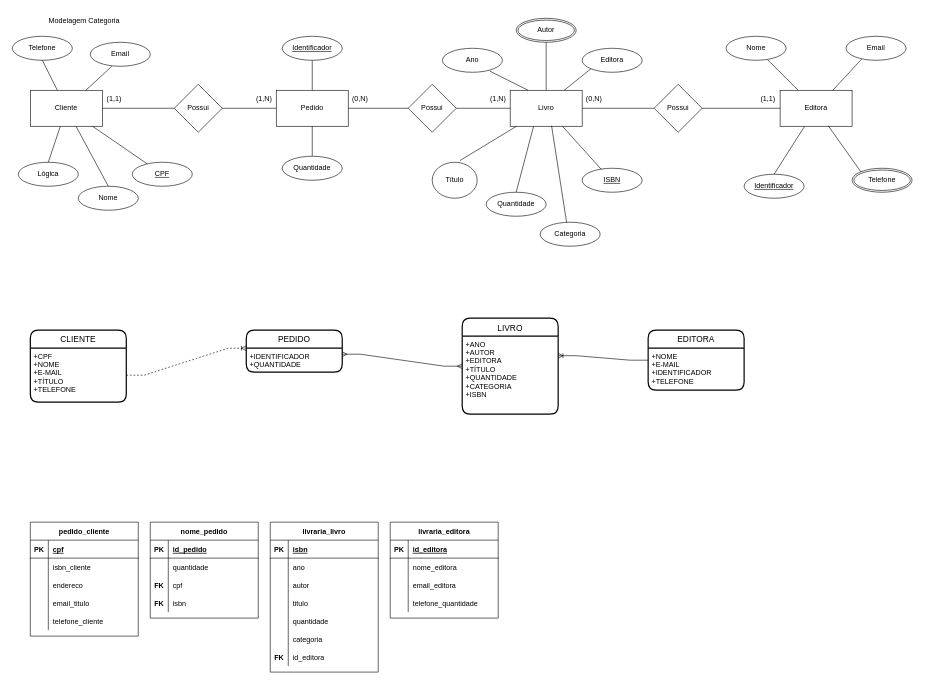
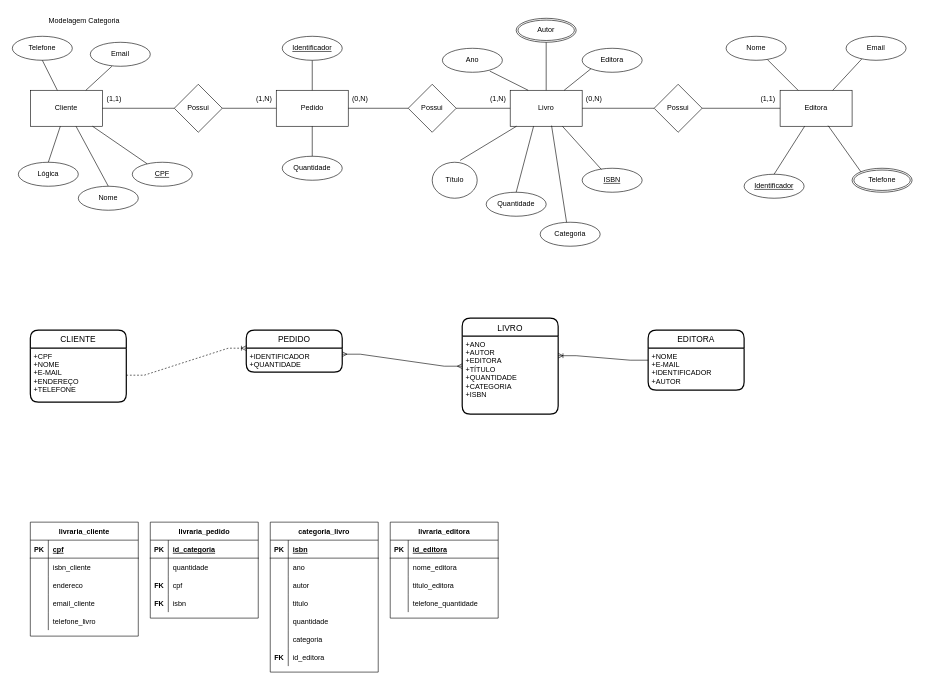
node "+CPF +NOME +E-MAIL +TÍTULO +TELEFONE": label "+CPF +NOME +E-MAIL +TÍTULO +TELEFONE" -> "+CPF +NOME +E-MAIL +ENDEREÇO +TELEFONE"
node "+NOME +E-MAIL +IDENTIFICADOR +TELEFONE": label "+NOME +E-MAIL +IDENTIFICADOR +TELEFONE" -> "+NOME +E-MAIL +IDENTIFICADOR +AUTOR"
node "pedido_cliente": label "pedido_cliente" -> "livraria_cliente"
node "nome_pedido": label "nome_pedido" -> "livraria_pedido"
node "livraria_livro": label "livraria_livro" -> "categoria_livro"
node "id_pedido": label "id_pedido" -> "id_categoria"
node "email_editora": label "email_editora" -> "titulo_editora"
node "email_titulo": label "email_titulo" -> "email_cliente"
node "telefone_cliente": label "telefone_cliente" -> "telefone_livro"
